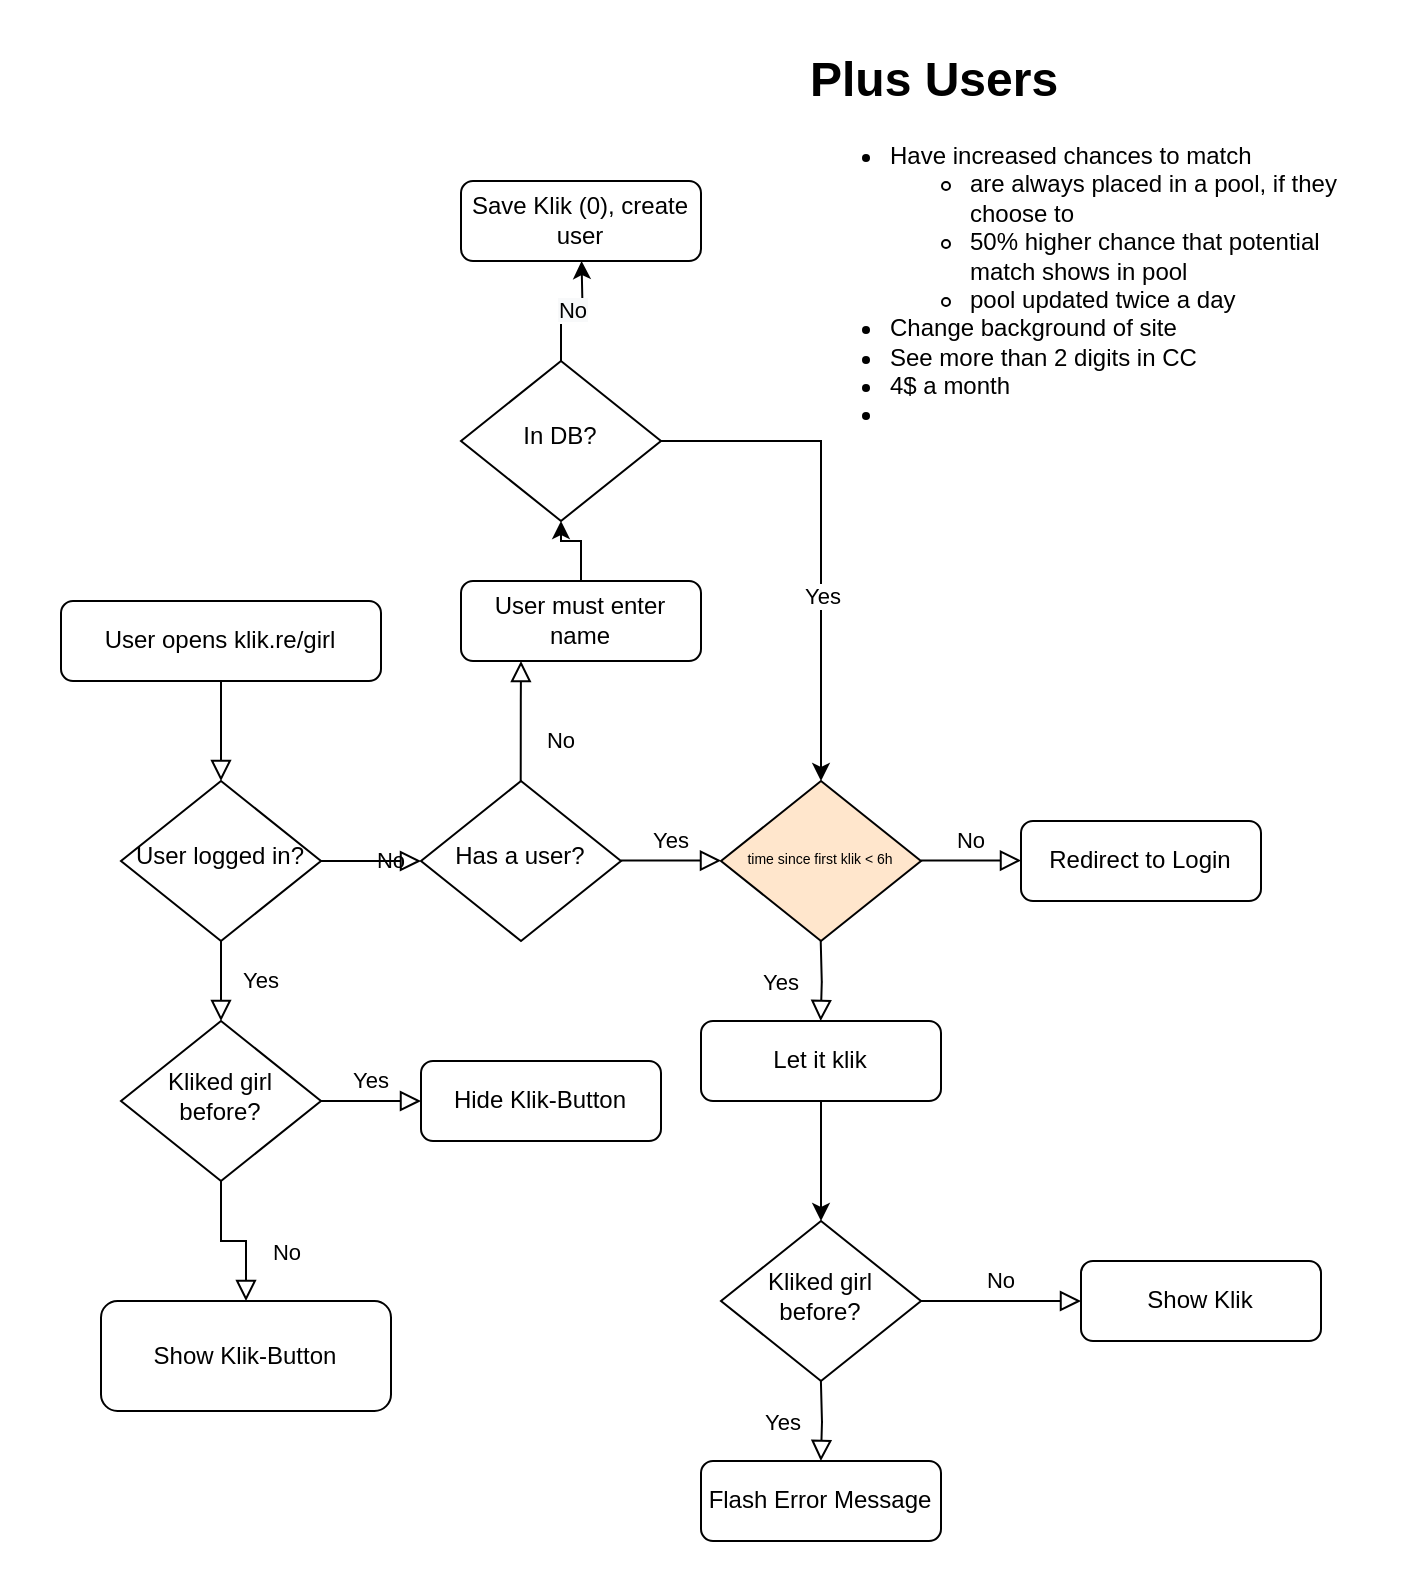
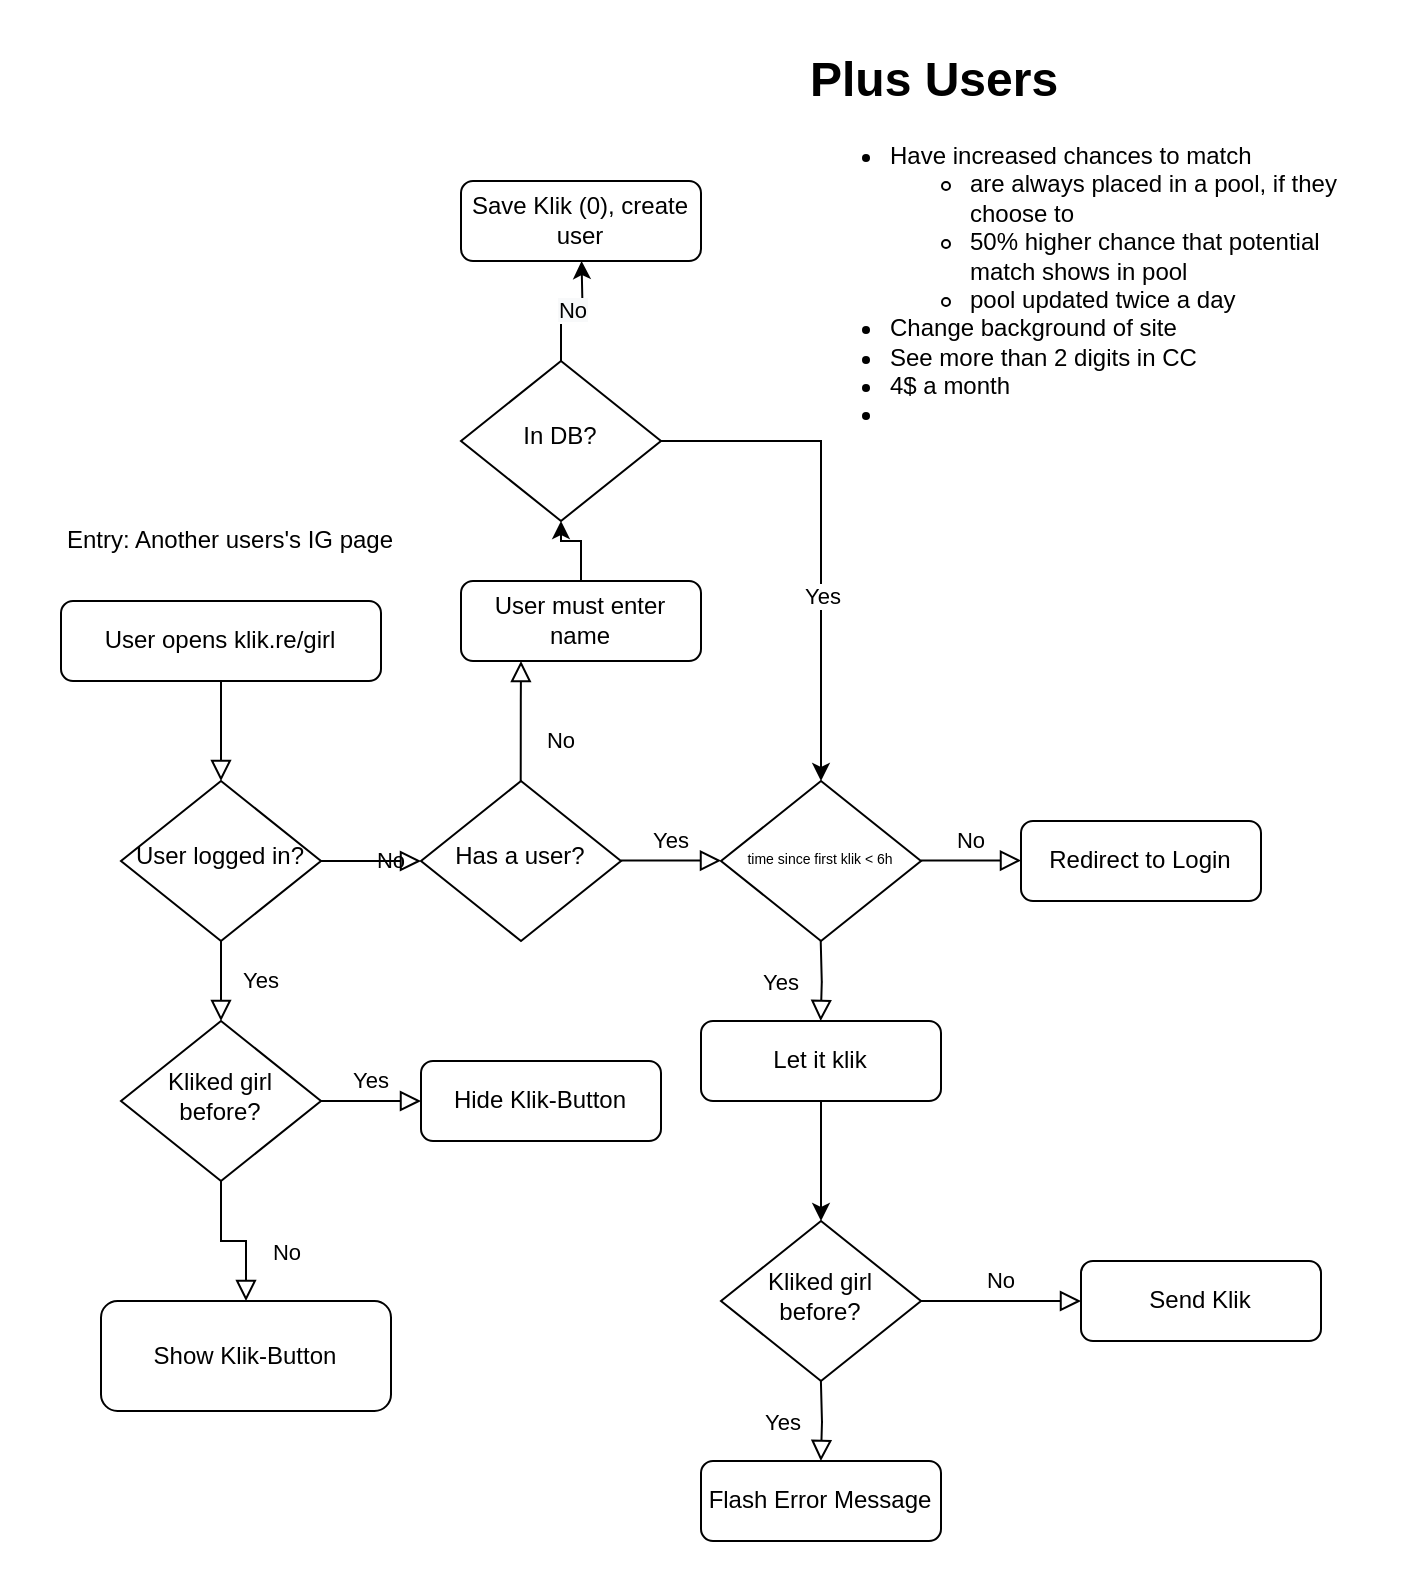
node "Entry: Another users's IG page": added
node "time since first klik < 6h": fillcolor #ffe6cc -> #ffffff
node "Show Klik": label "Show Klik" -> "Send Klik"
